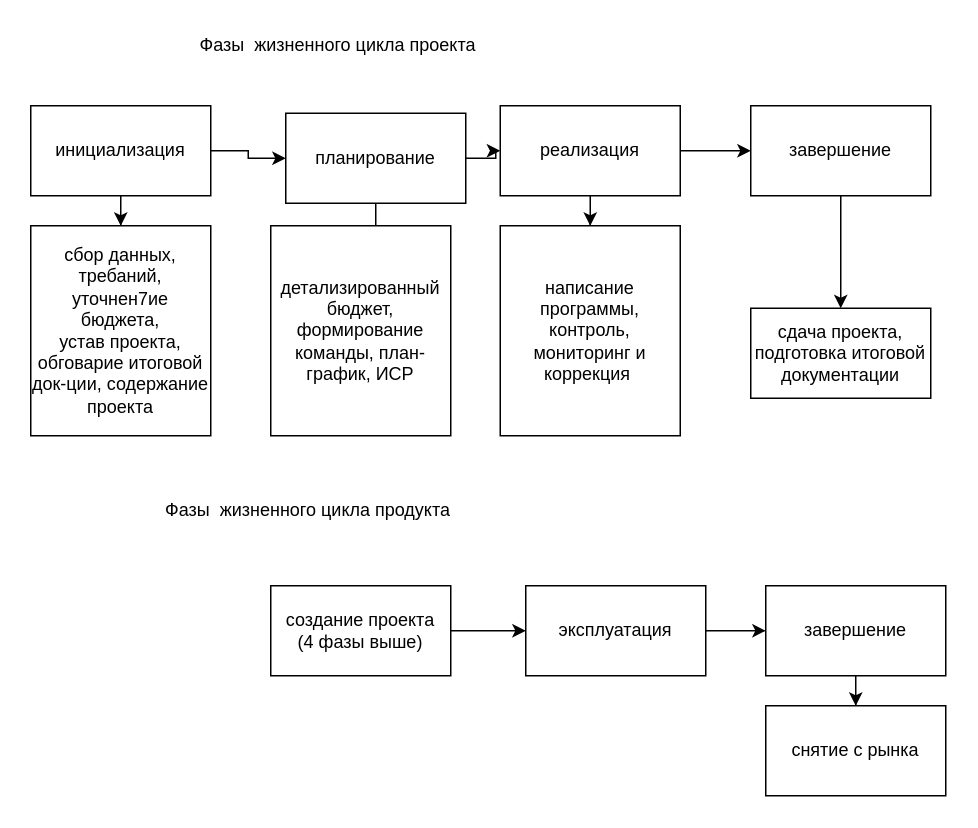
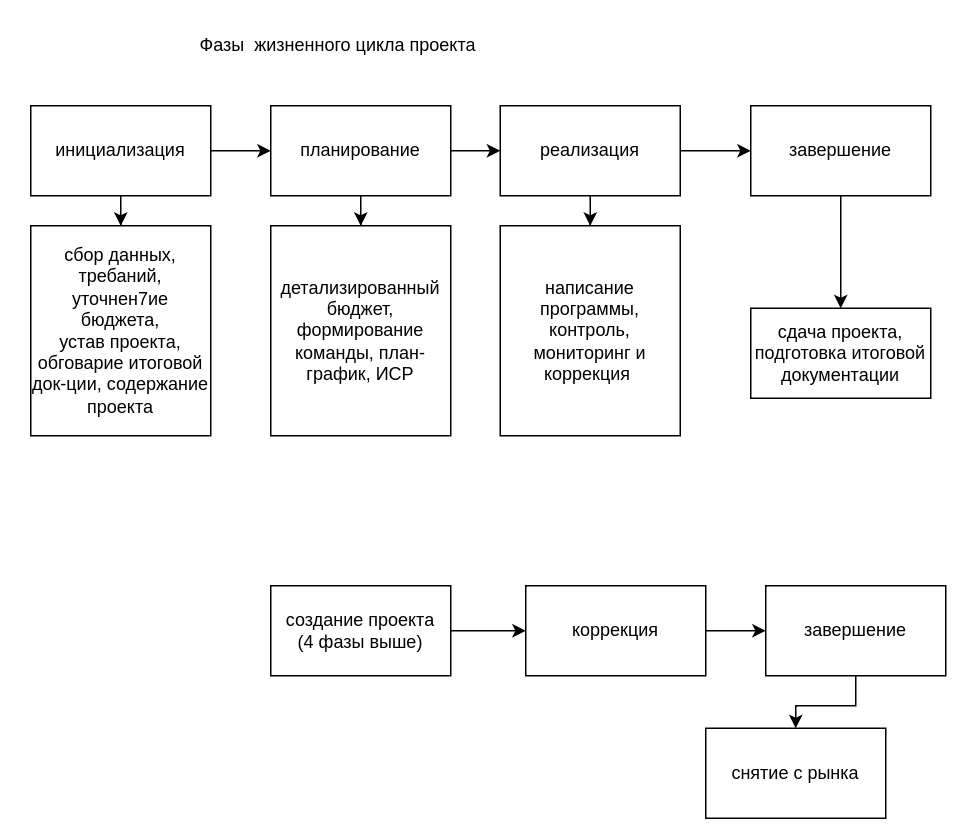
node "планирование": moved (376, 158) -> (361, 151)
node "Фазы жизненного цикла продукта": removed
node "эксплуатация": label "эксплуатация" -> "коррекция"
node "снятие с рынка": moved (856, 751) -> (796, 773)
